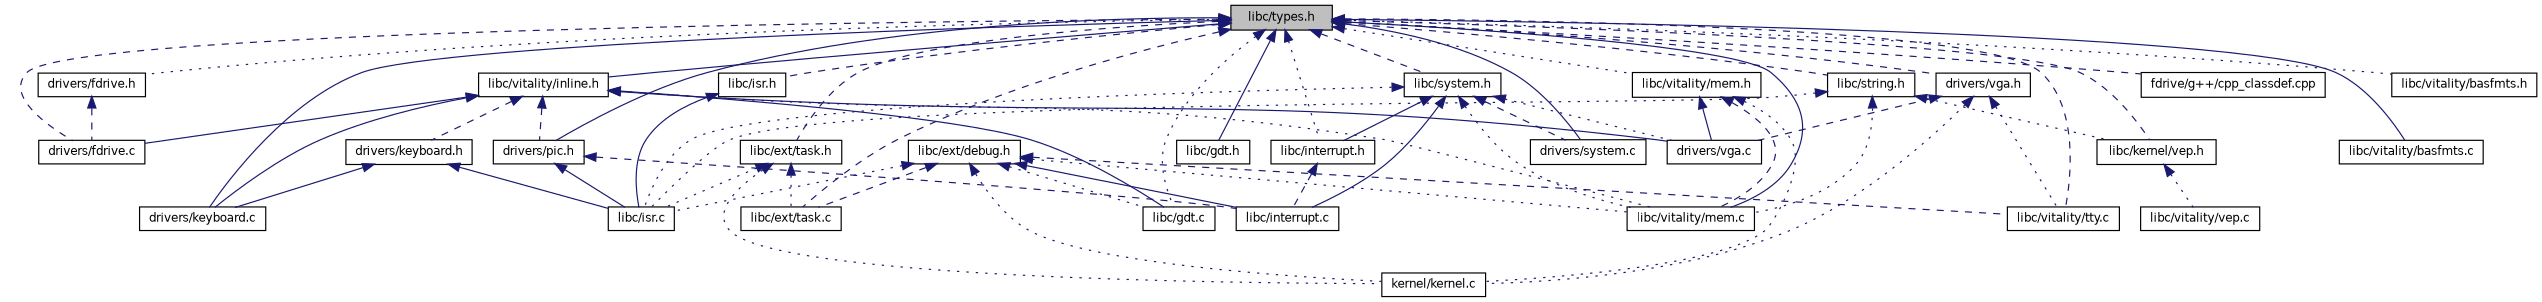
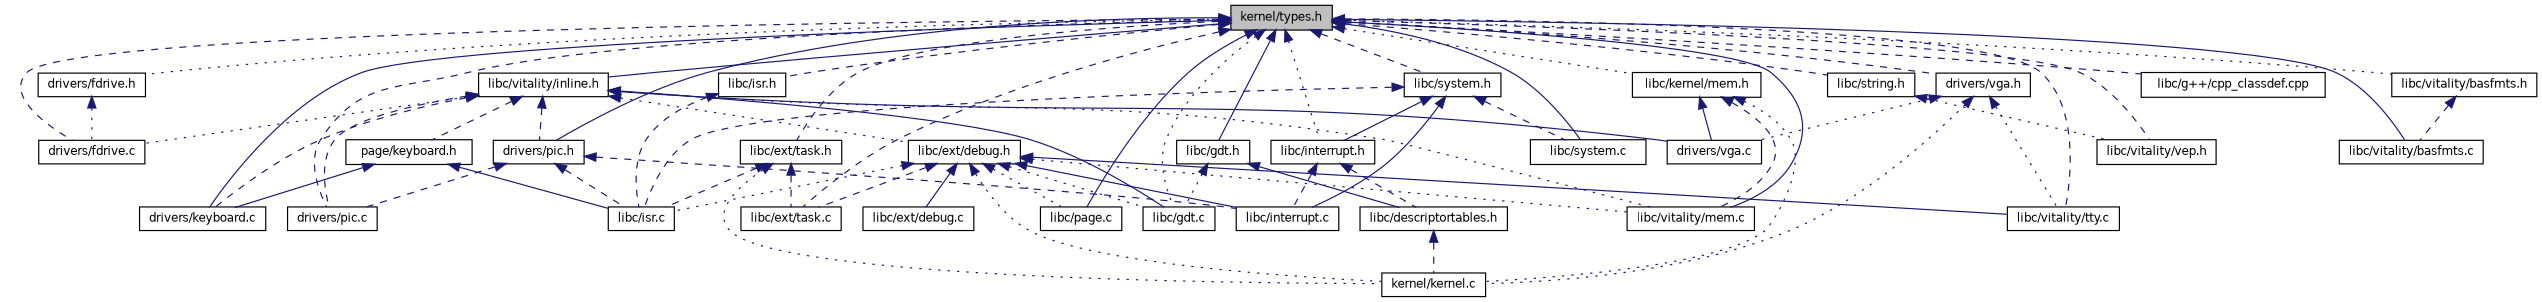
node "libc/types.h": label "libc/types.h" -> "kernel/types.h"
node "libc/vitality/mem.h": label "libc/vitality/mem.h" -> "libc/kernel/mem.h"
node "fdrive/g++/cpp_classdef.cpp": label "fdrive/g++/cpp_classdef.cpp" -> "libc/g++/cpp_classdef.cpp"
edge "libc/isr.c" -> "libc/system.h": style dotted -> dashed
edge "libc/isr.c" -> "libc/string.h": removed
edge "libc/ext/debug.h" -> "libc/vitality/inline.h": added
edge "drivers/fdrive.c" -> "libc/vitality/inline.h": style solid -> dotted
edge "drivers/vga.c" -> "libc/system.h": removed
edge "drivers/vga.c" -> "drivers/vga.h": style dashed -> dotted
edge "libc/vitality/basfmts.c" -> "libc/vitality/basfmts.h": added
edge "drivers/fdrive.c" -> "drivers/fdrive.h": style dashed -> dotted
edge "drivers/keyboard.c" -> "libc/vitality/inline.h": style solid -> dashed
edge "libc/isr.c" -> "libc/isr.h": style solid -> dashed
node "drivers/keyboard.h": label "drivers/keyboard.h" -> "page/keyboard.h"
node "drivers/system.c": label "drivers/system.c" -> "libc/system.c"
node "libc/kernel/vep.h": label "libc/kernel/vep.h" -> "libc/vitality/vep.h"
edge "libc/vitality/mem.c" -> "libc/system.h": removed
edge "libc/vitality/mem.c" -> "libc/string.h": removed
edge "libc/vitality/tty.c" -> "libc/ext/debug.h": style dashed -> solid
edge "libc/isr.c" -> "libc/ext/task.h": style dotted -> dashed
edge "libc/isr.c" -> "drivers/pic.h": style solid -> dashed
edge "libc/gdt.c" -> "libc/gdt.h": added
edge "libc/ext/task.c" -> "libc/ext/task.h": style dotted -> dashed
node "drivers/pic.c": added
node "libc/ext/debug.c": added
node "libc/page.c": added
node "libc/descriptortables.h": added
node "libc/vitality/vep.c": removed
